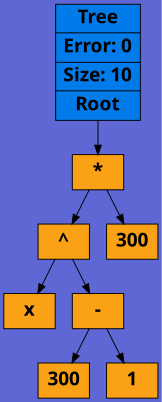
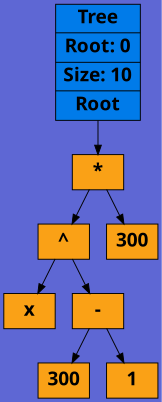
node "Tree": text "Error: 0" -> "Root: 0"
